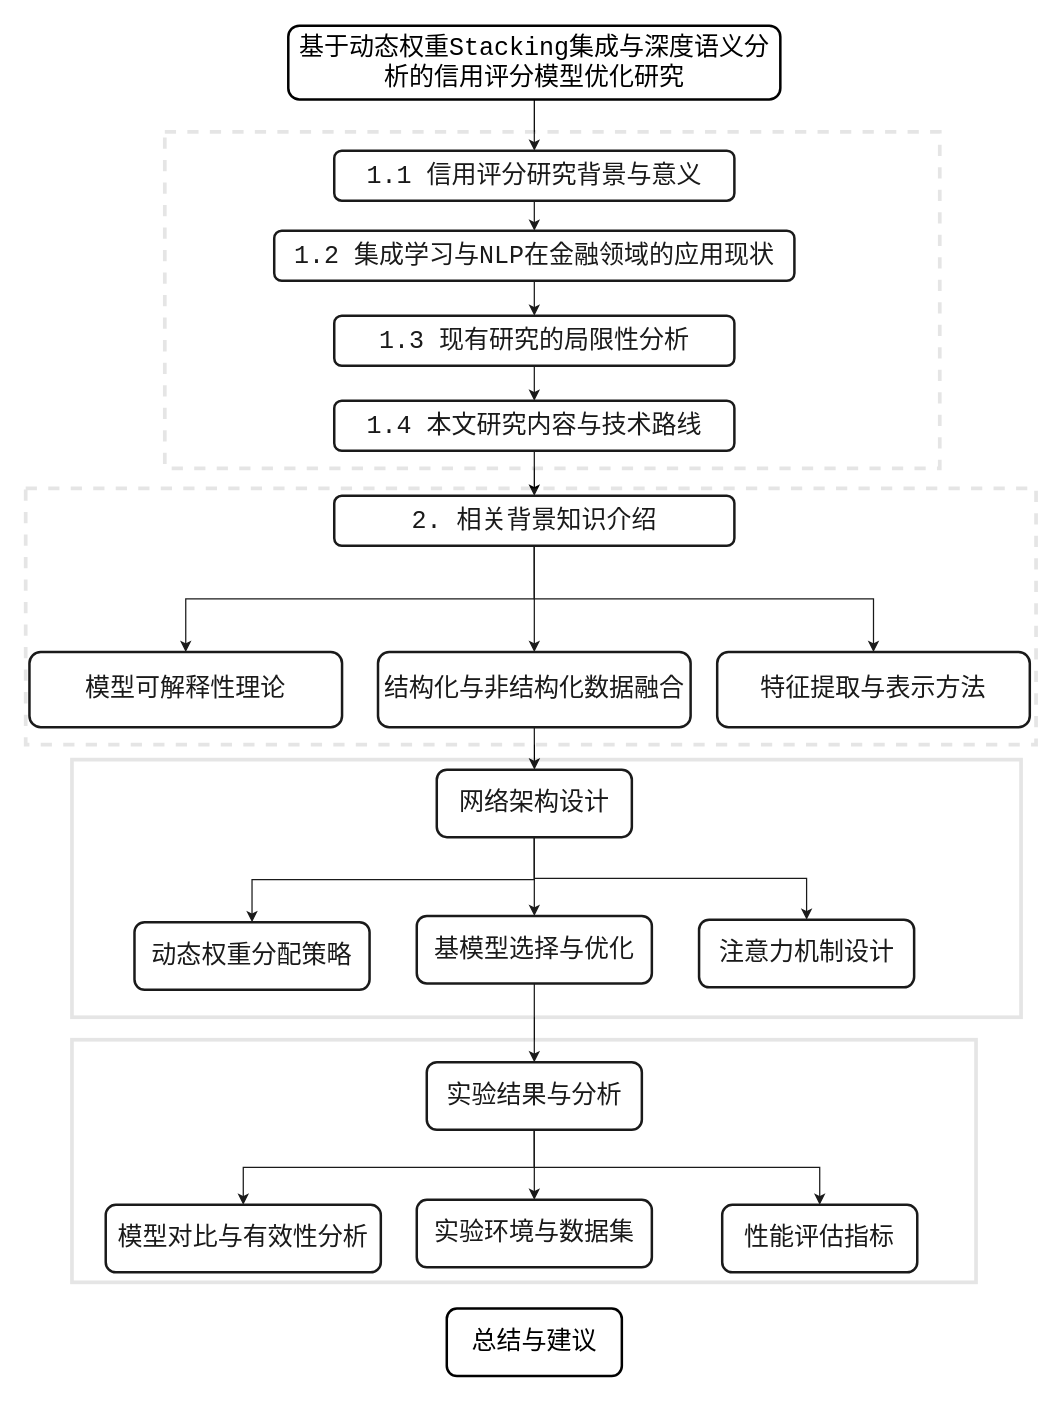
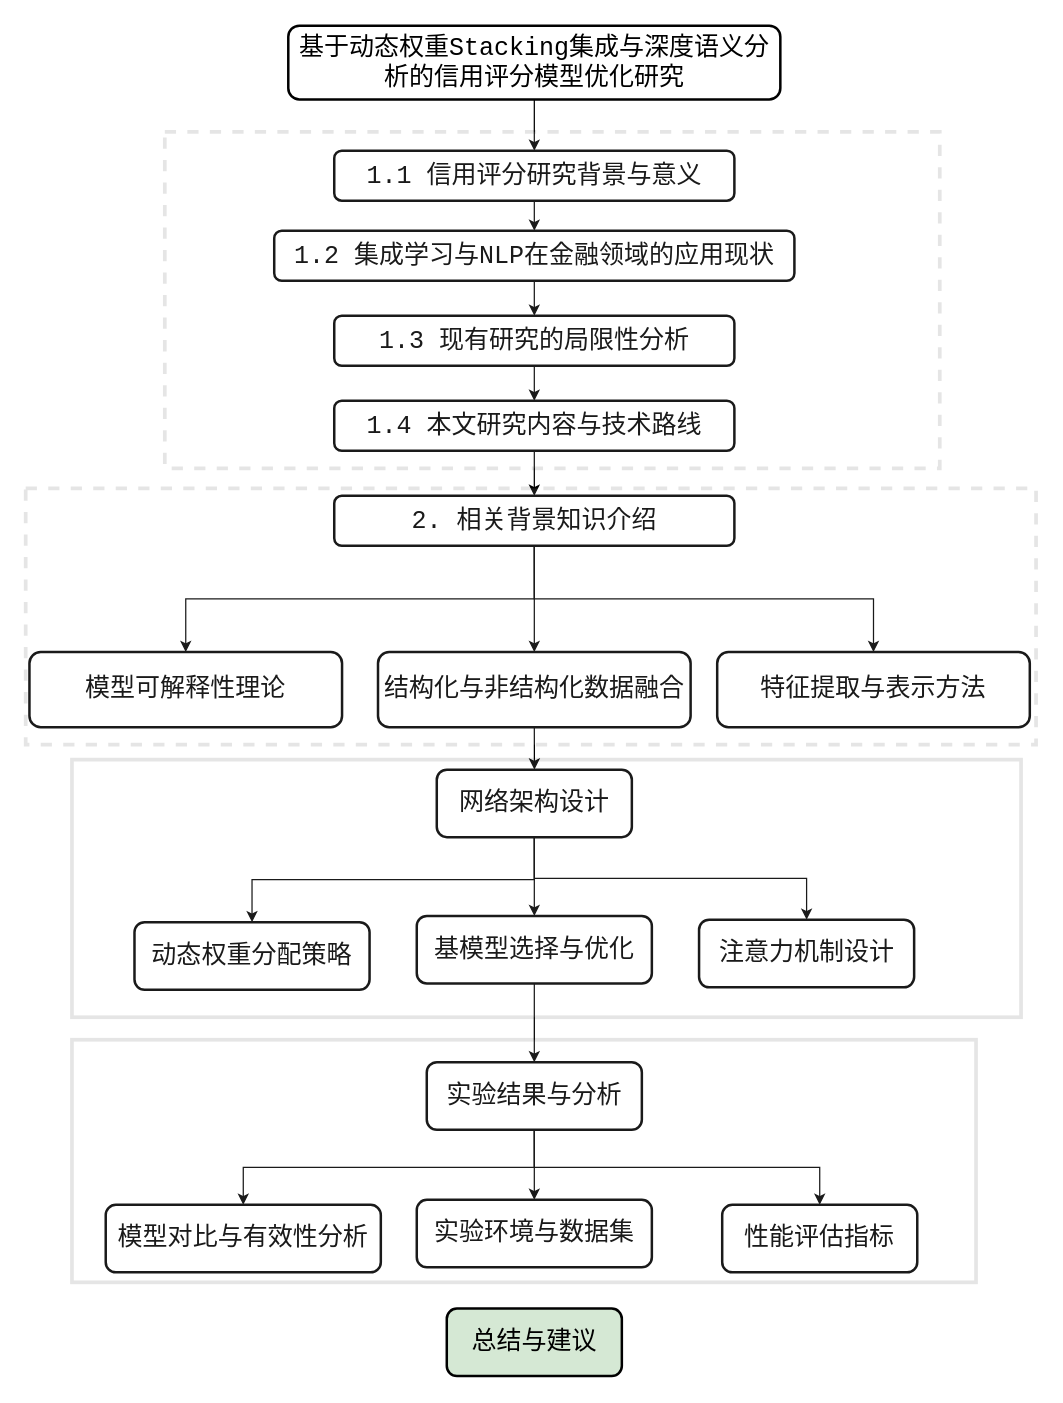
node "总结与建议": fillcolor #ffffff -> #d5e8d4
